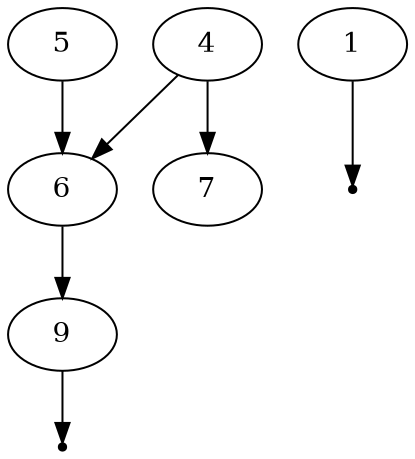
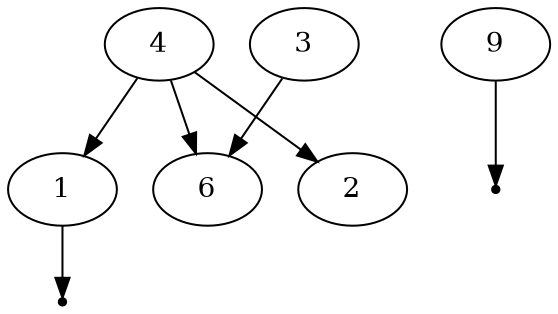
node "5": label "5" -> "3"
edge "4" -> "1": added
node "7": label "7" -> "2"
edge "6" -> "9": removed
